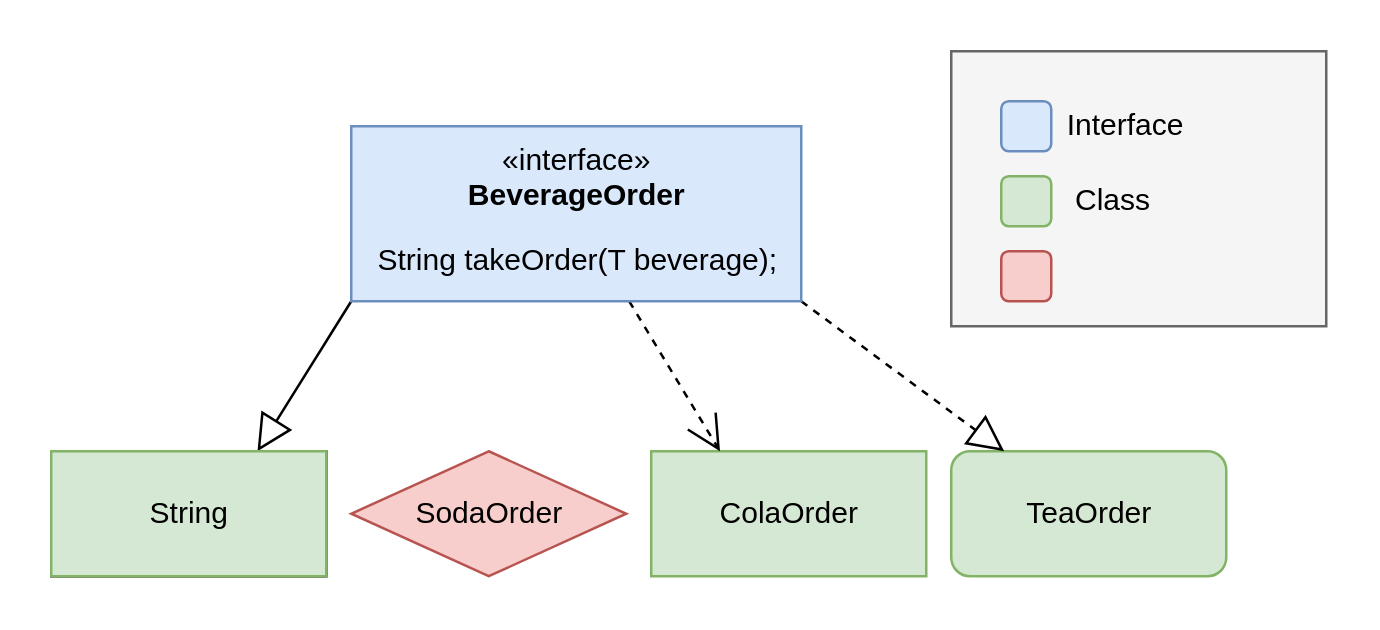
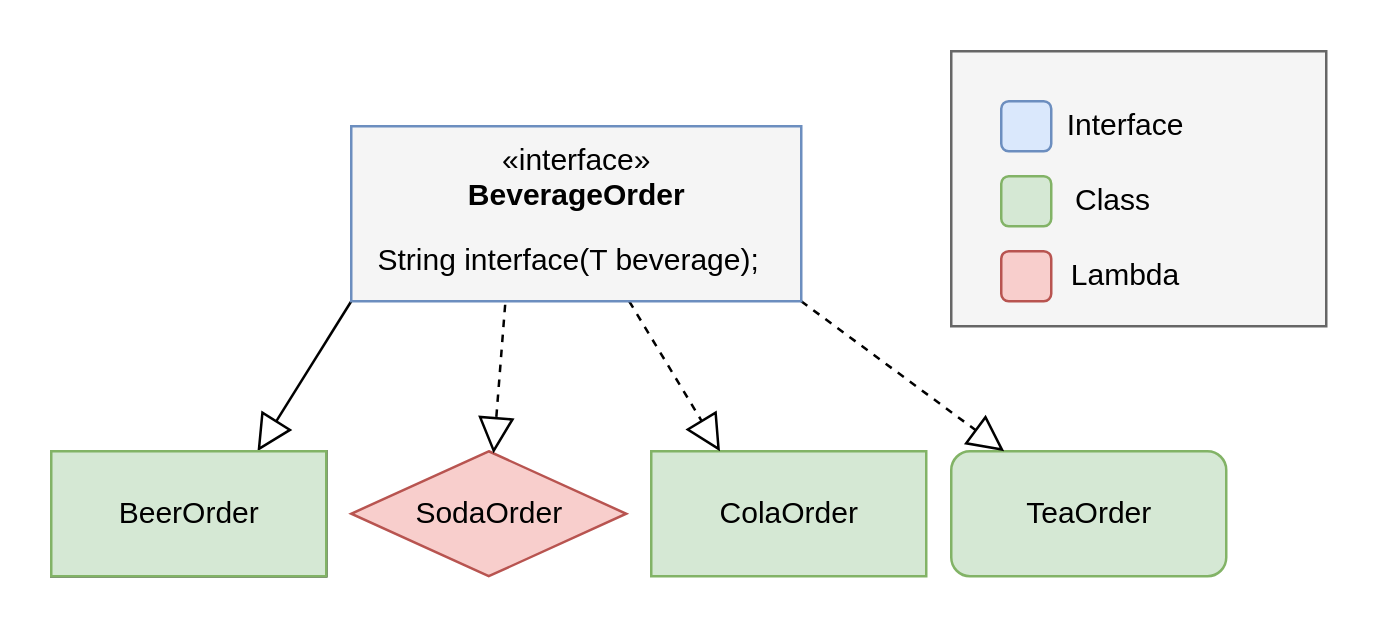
node "«interface» BeverageOrder": fillcolor #dae8fc -> #f5f5f5
node "String takeOrder(T beverage);": label "String takeOrder(T beverage);" -> "String interface(T beverage);"
node "Lambda": added
edge "«interface» BeverageOrder" -> "SodaOrder": added
edge "«interface» BeverageOrder" -> "ColaOrder": arrowhead open -> block
node "String": label "String" -> "BeerOrder"
